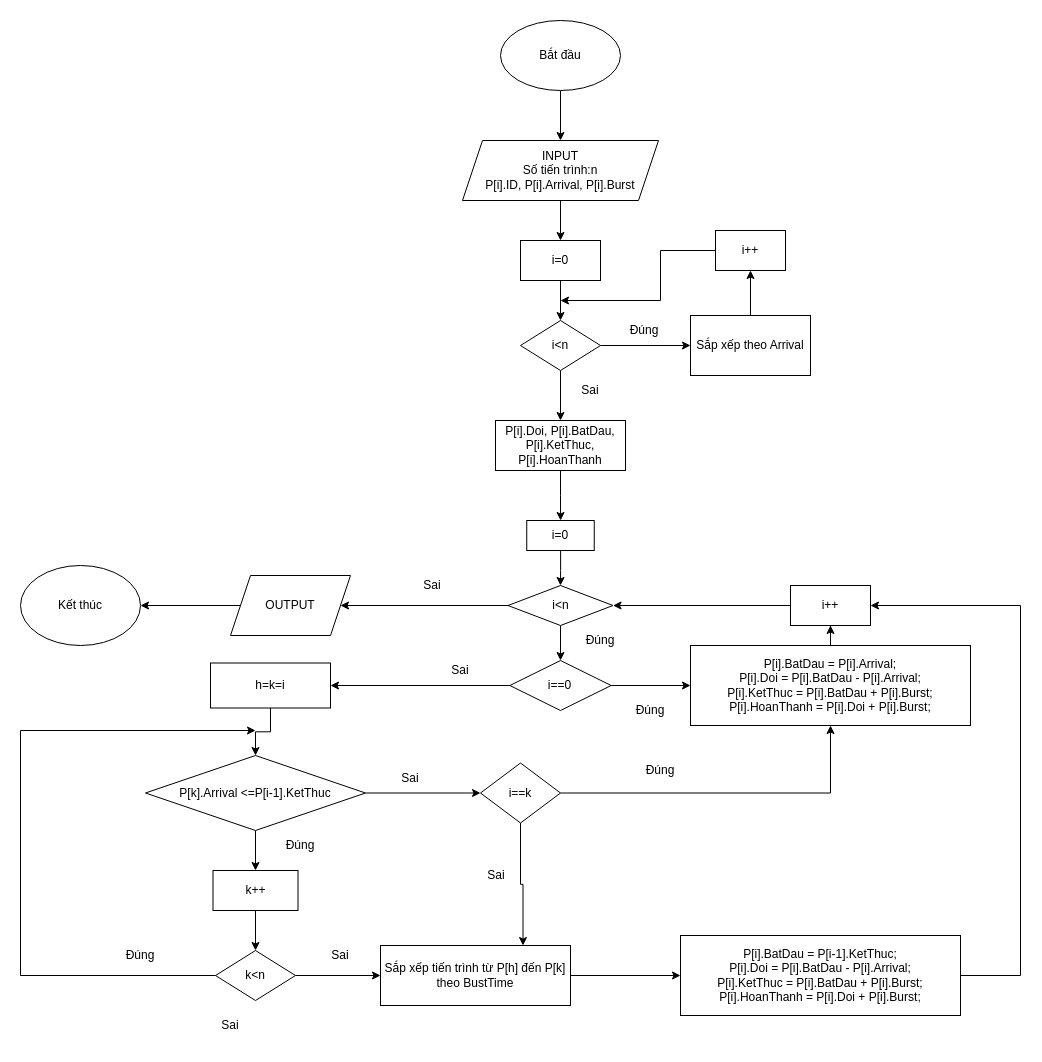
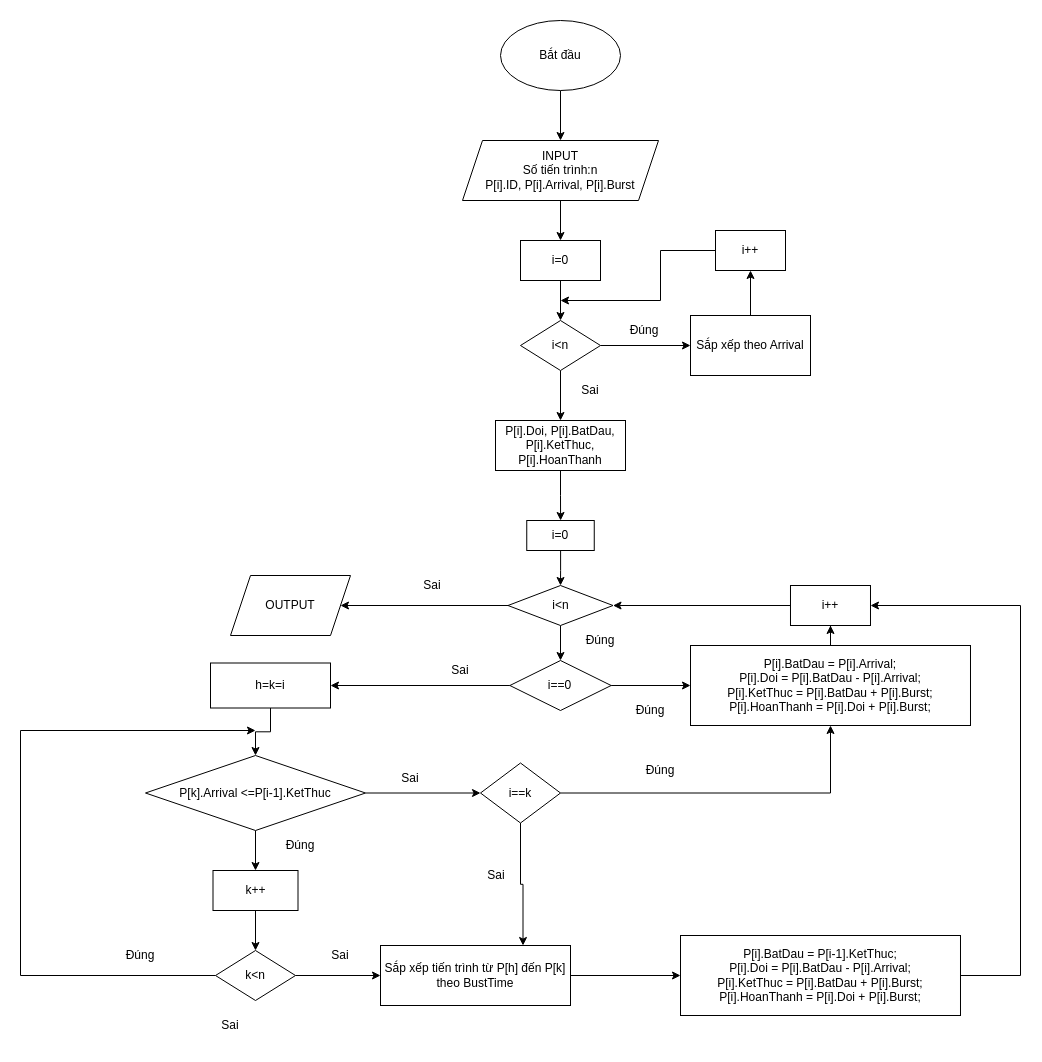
node "Kết thúc": removed
edge "OUTPUT" -> "Kết thúc": removed
